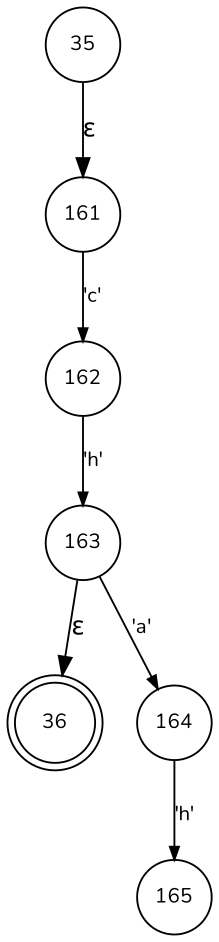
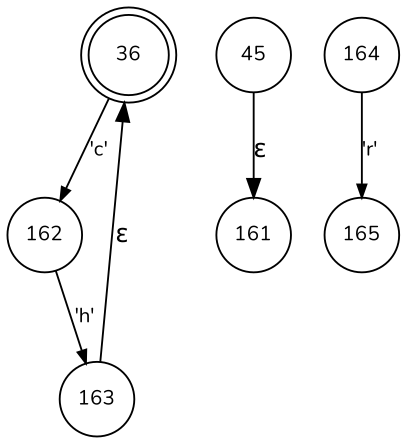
node "35": label "35" -> "45"
edge "161" -> "162": now "36" -> "162"
edge "163" -> "164": removed, label "'a'"
edge "164" -> "165": label "'h'" -> "'r'"
